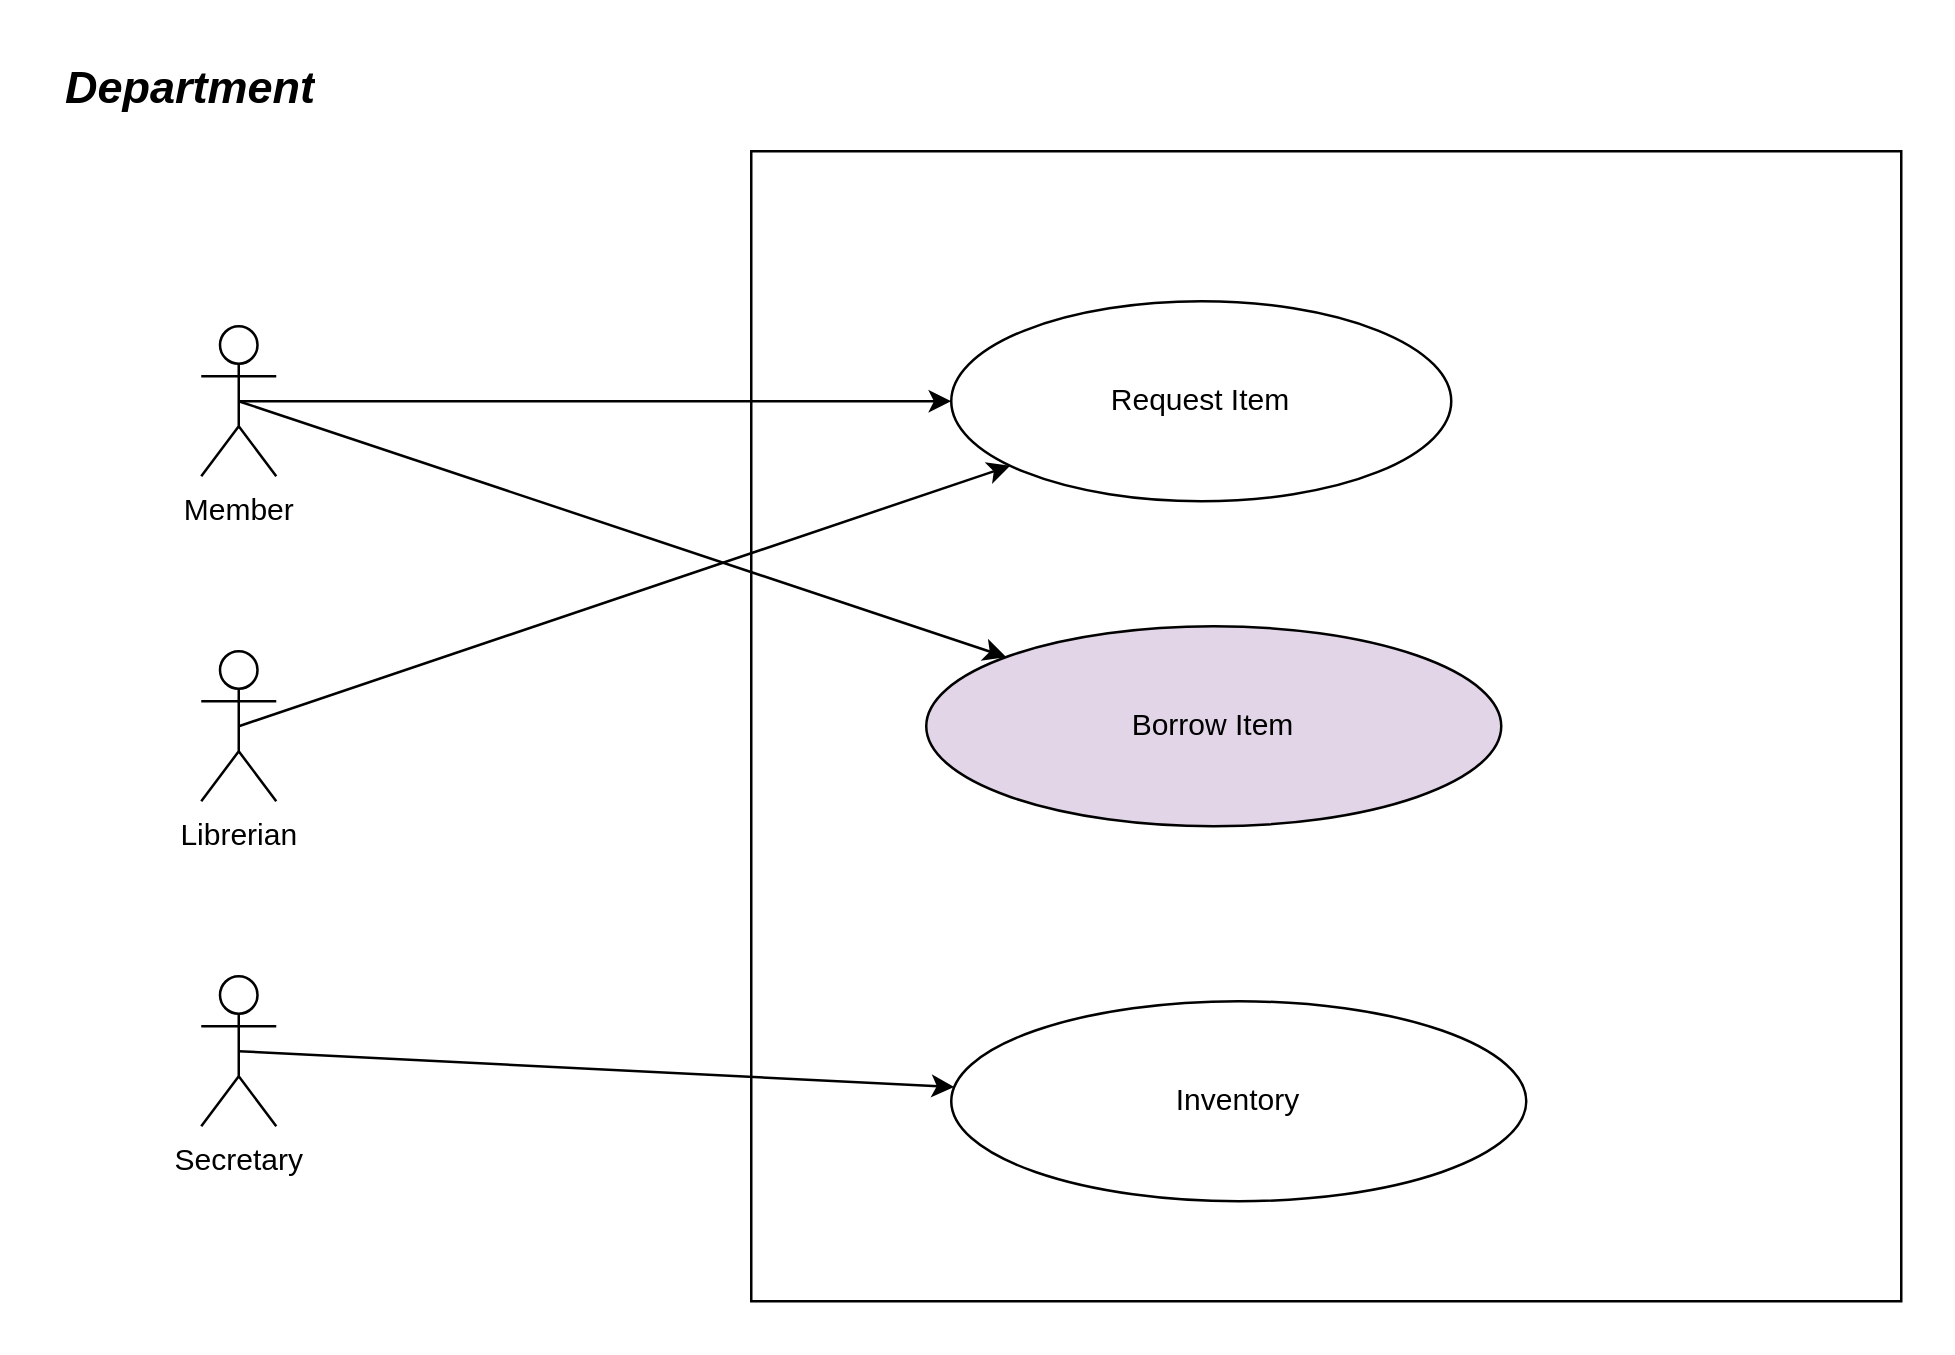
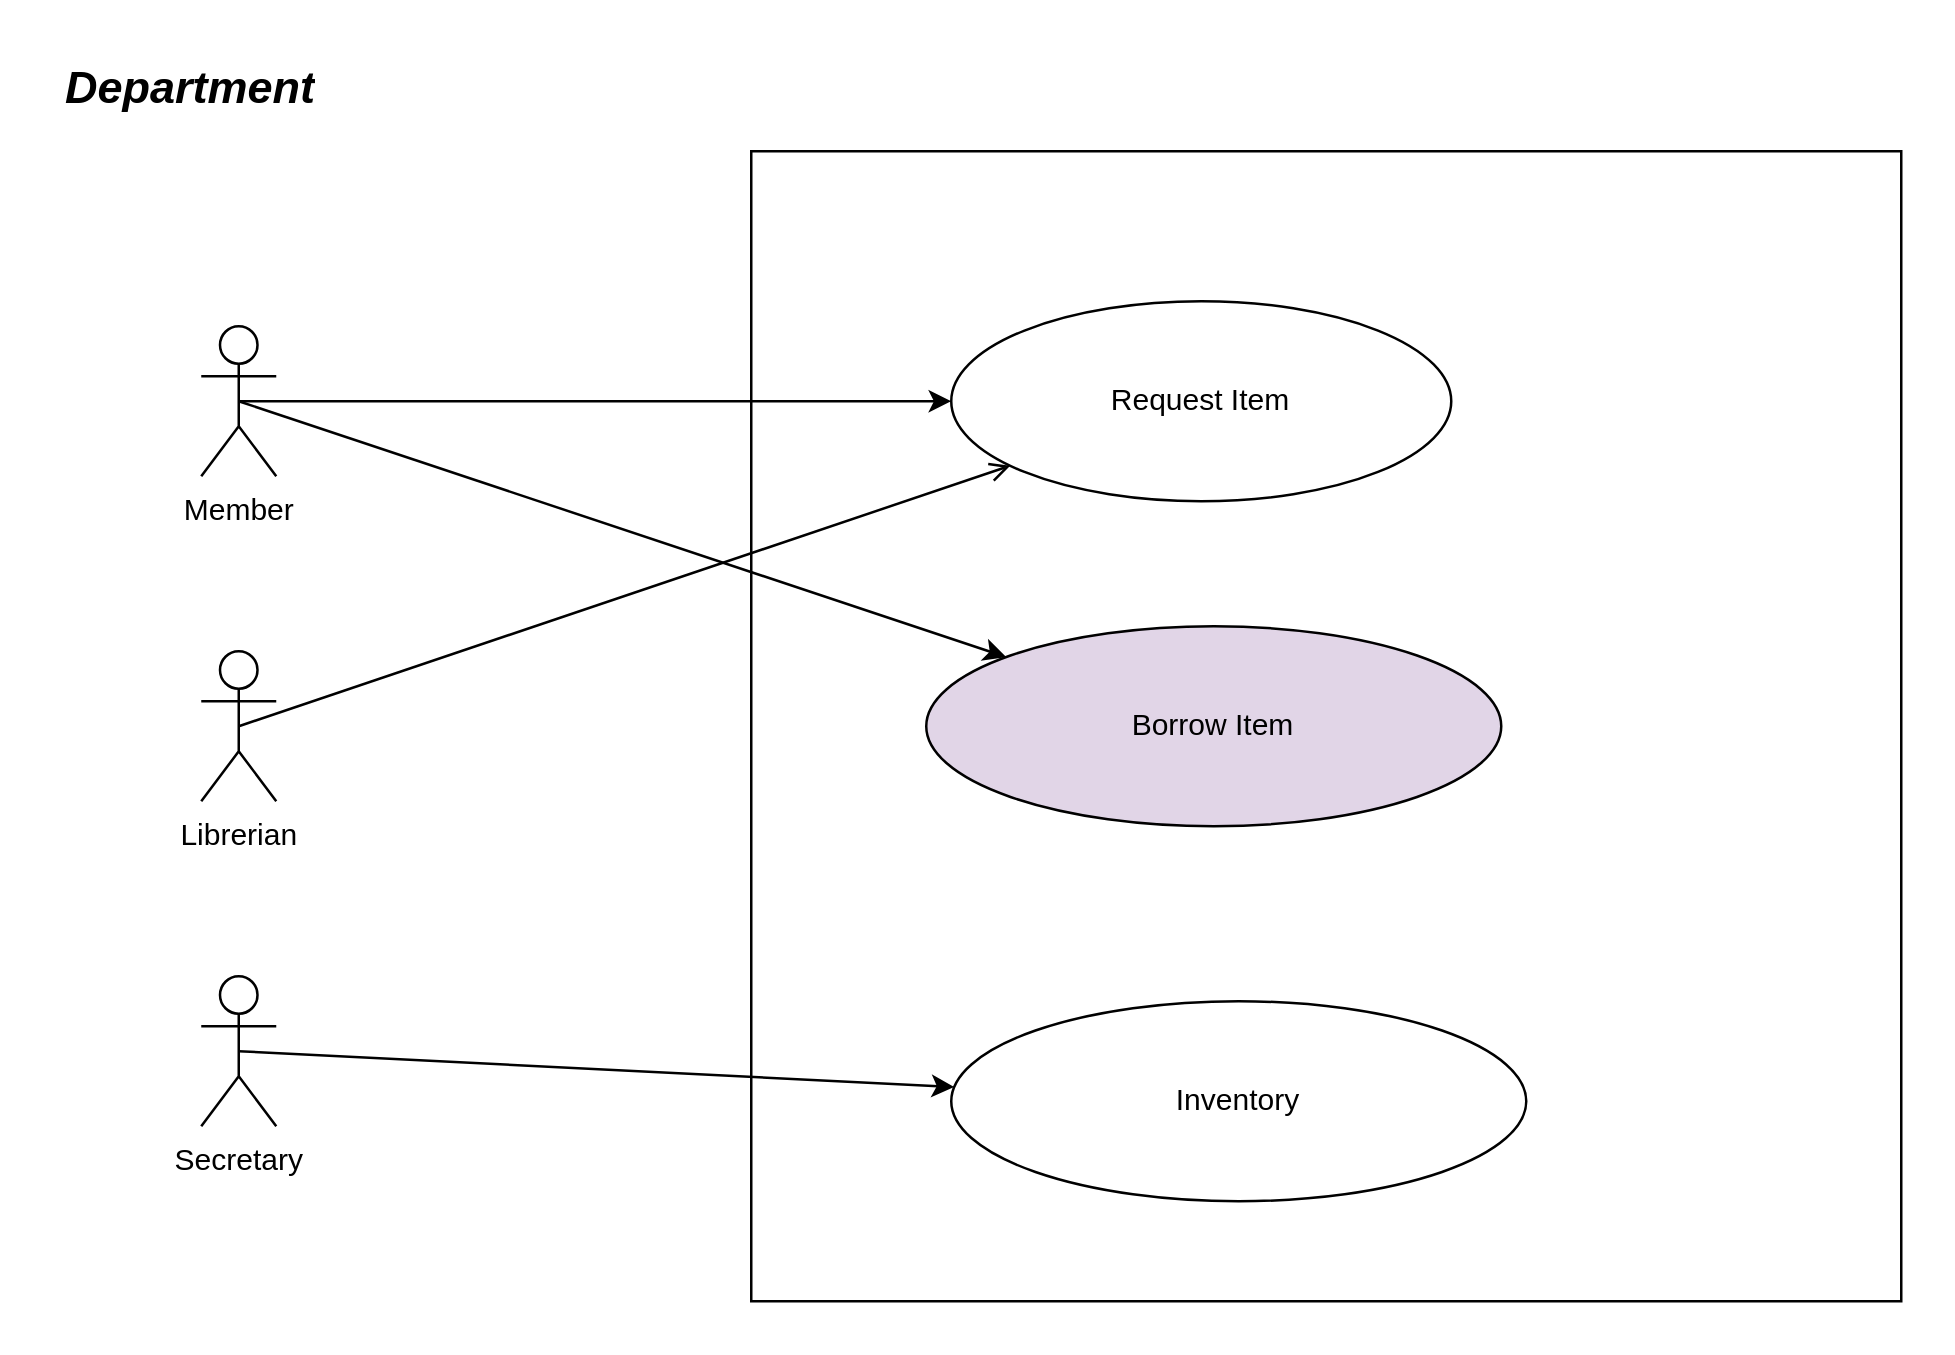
edge "Librerian" -> "Request Item": arrowhead classic -> open
